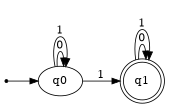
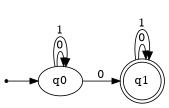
edge "q0" -> "q1": label "1" -> "0"
